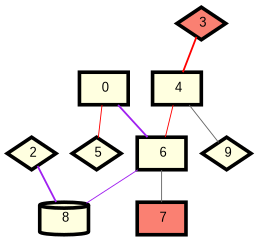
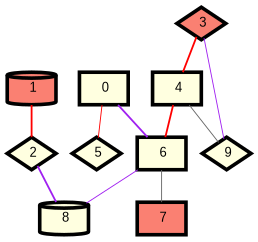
node "1": added
edge "3" -- "9": added
edge "4" -- "6": style solid -> bold
